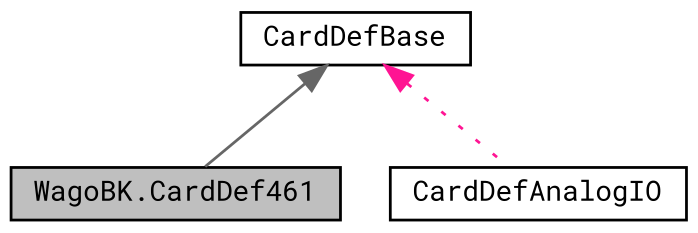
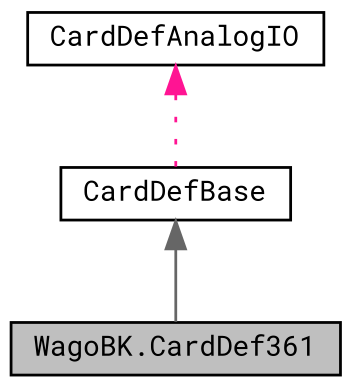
edge "CardDefAnalogIO" -> "CardDefBase": reversed
node "WagoBK.CardDef461": label "WagoBK.CardDef461" -> "WagoBK.CardDef361"
